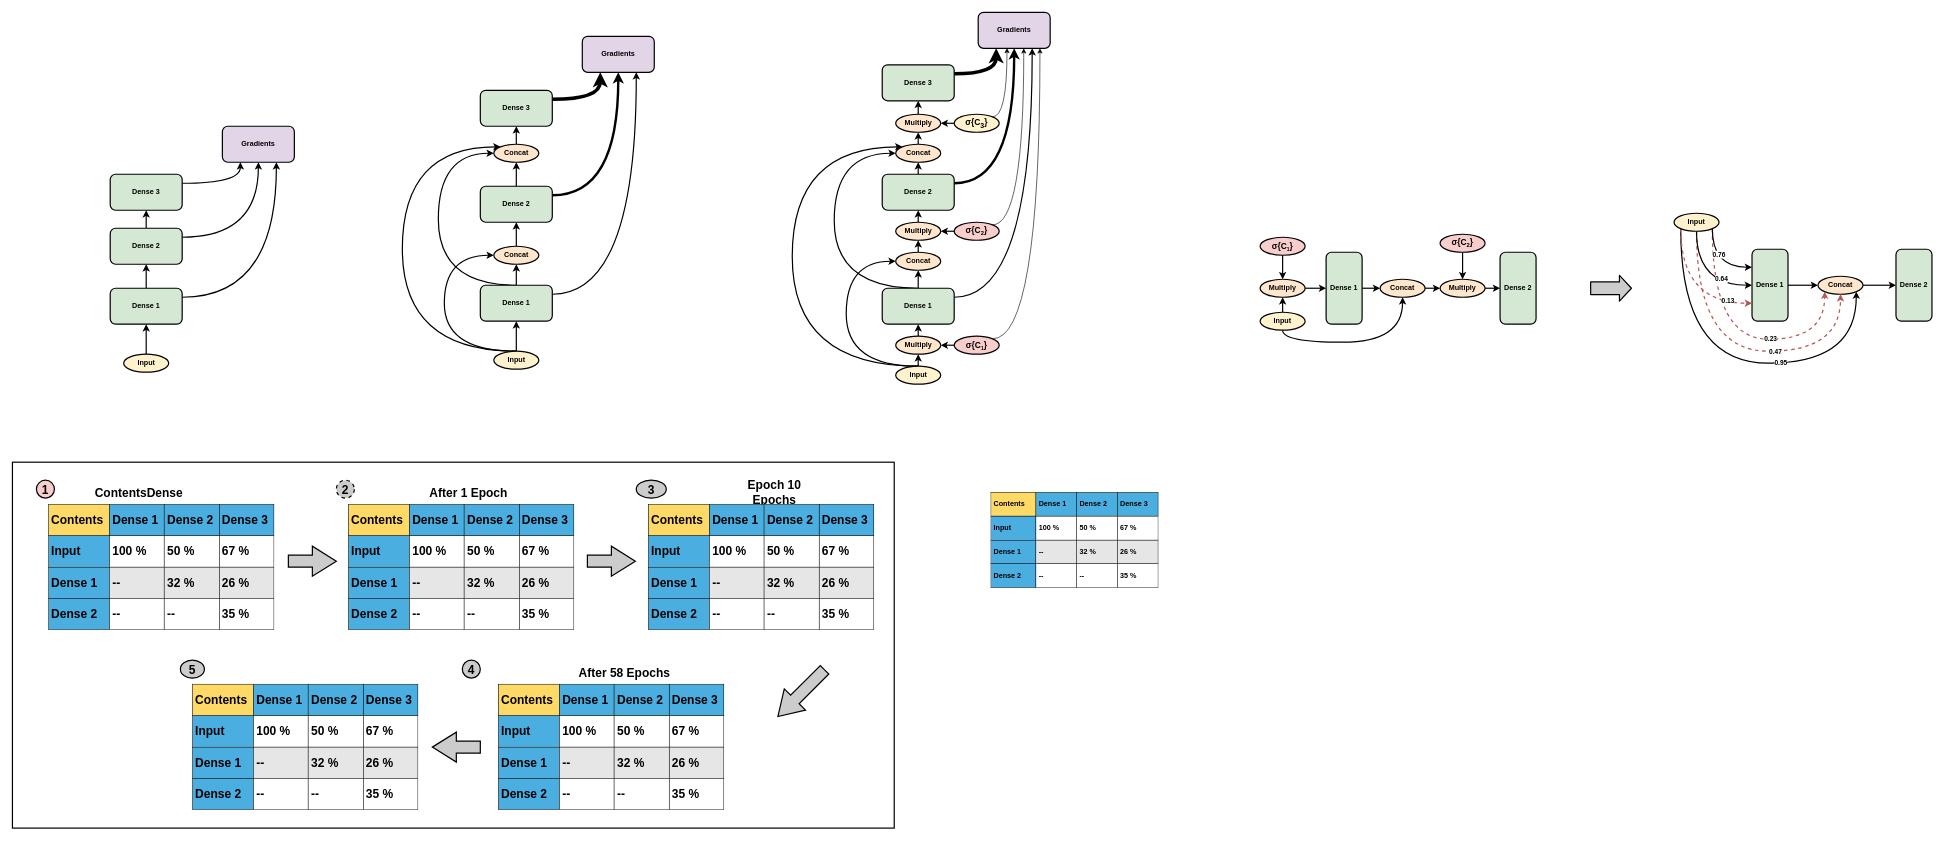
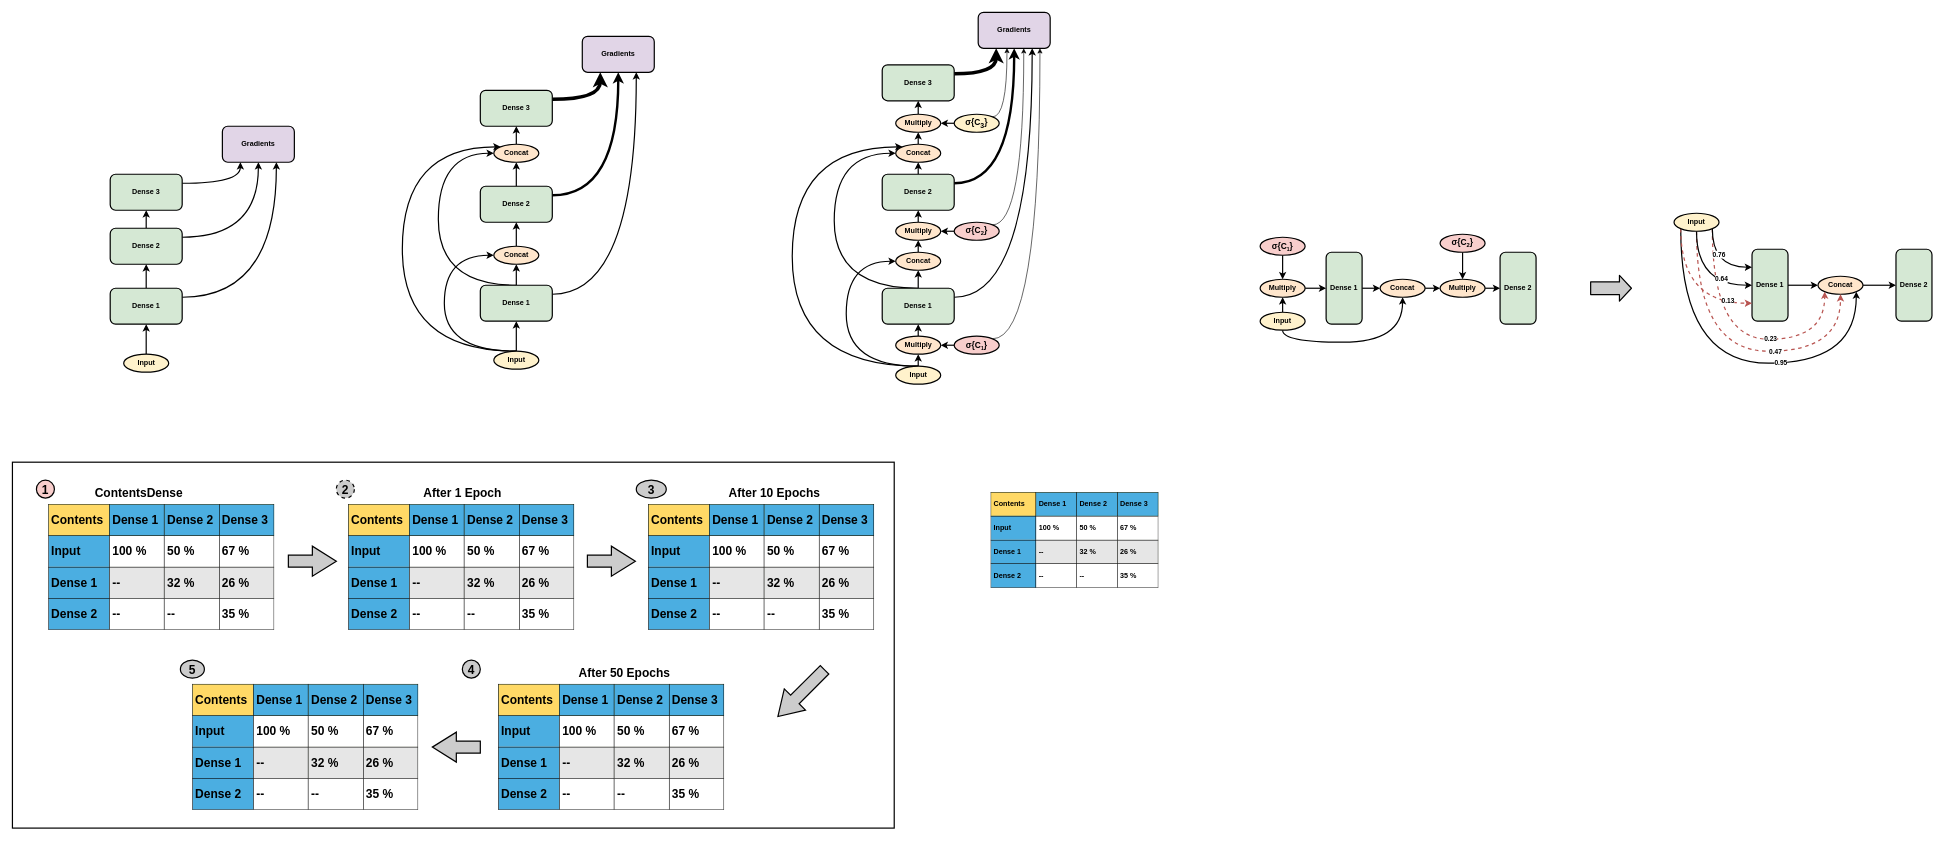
node "After 1 Epoch": moved (469, 492) -> (463, 492)
node "Epoch 10 Epochs": label "Epoch 10 Epochs" -> "After 10 Epochs"
node "After 58 Epochs": label "After 58 Epochs" -> "After 50 Epochs"
